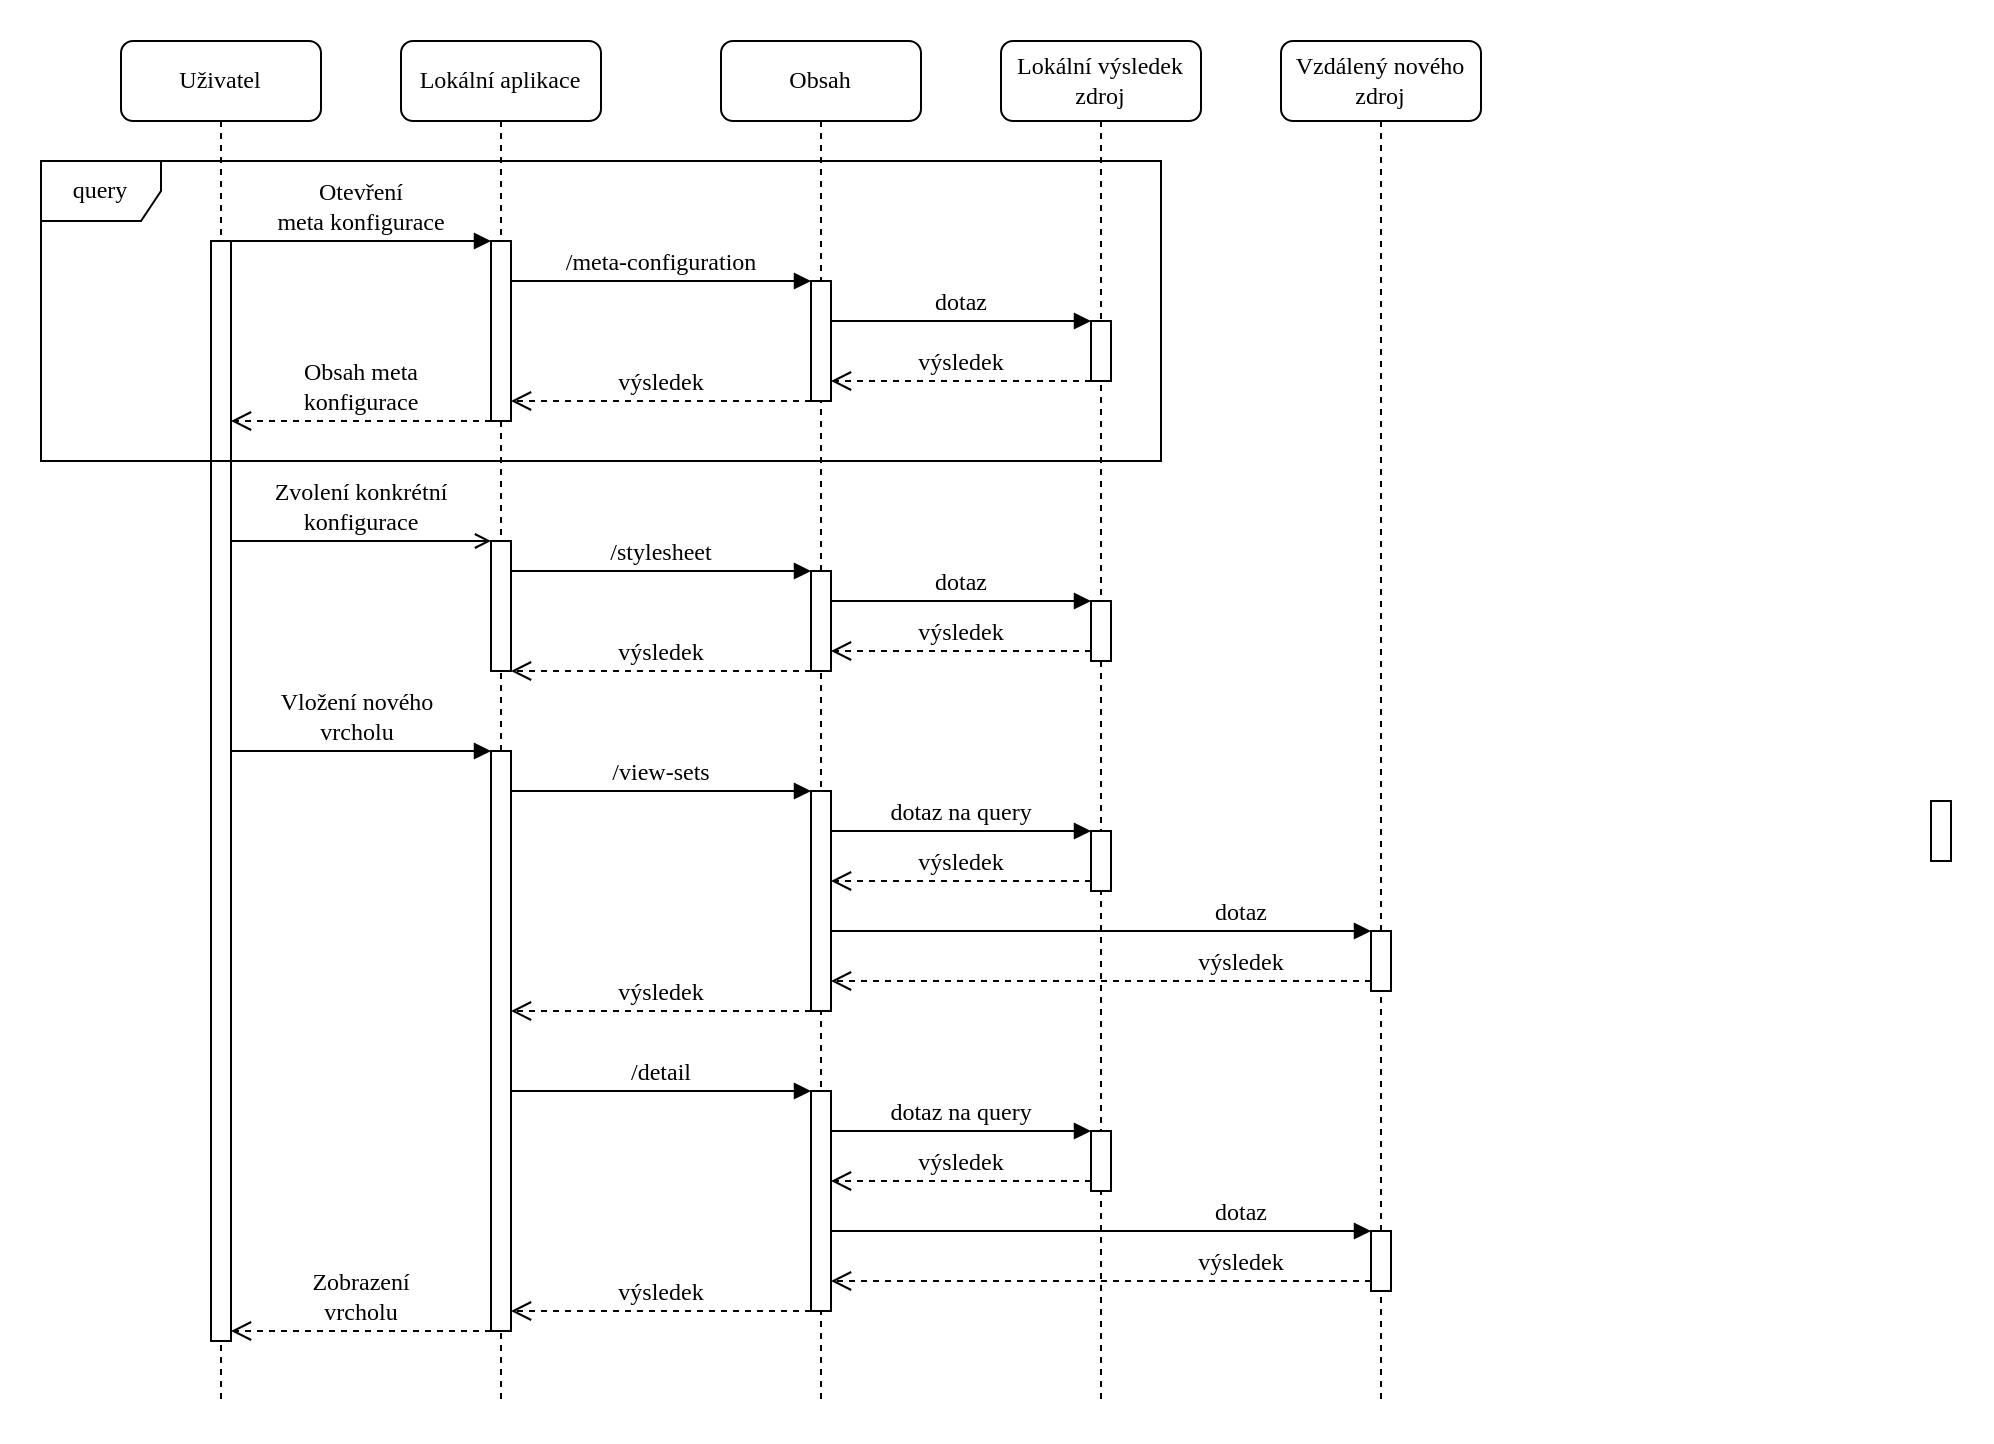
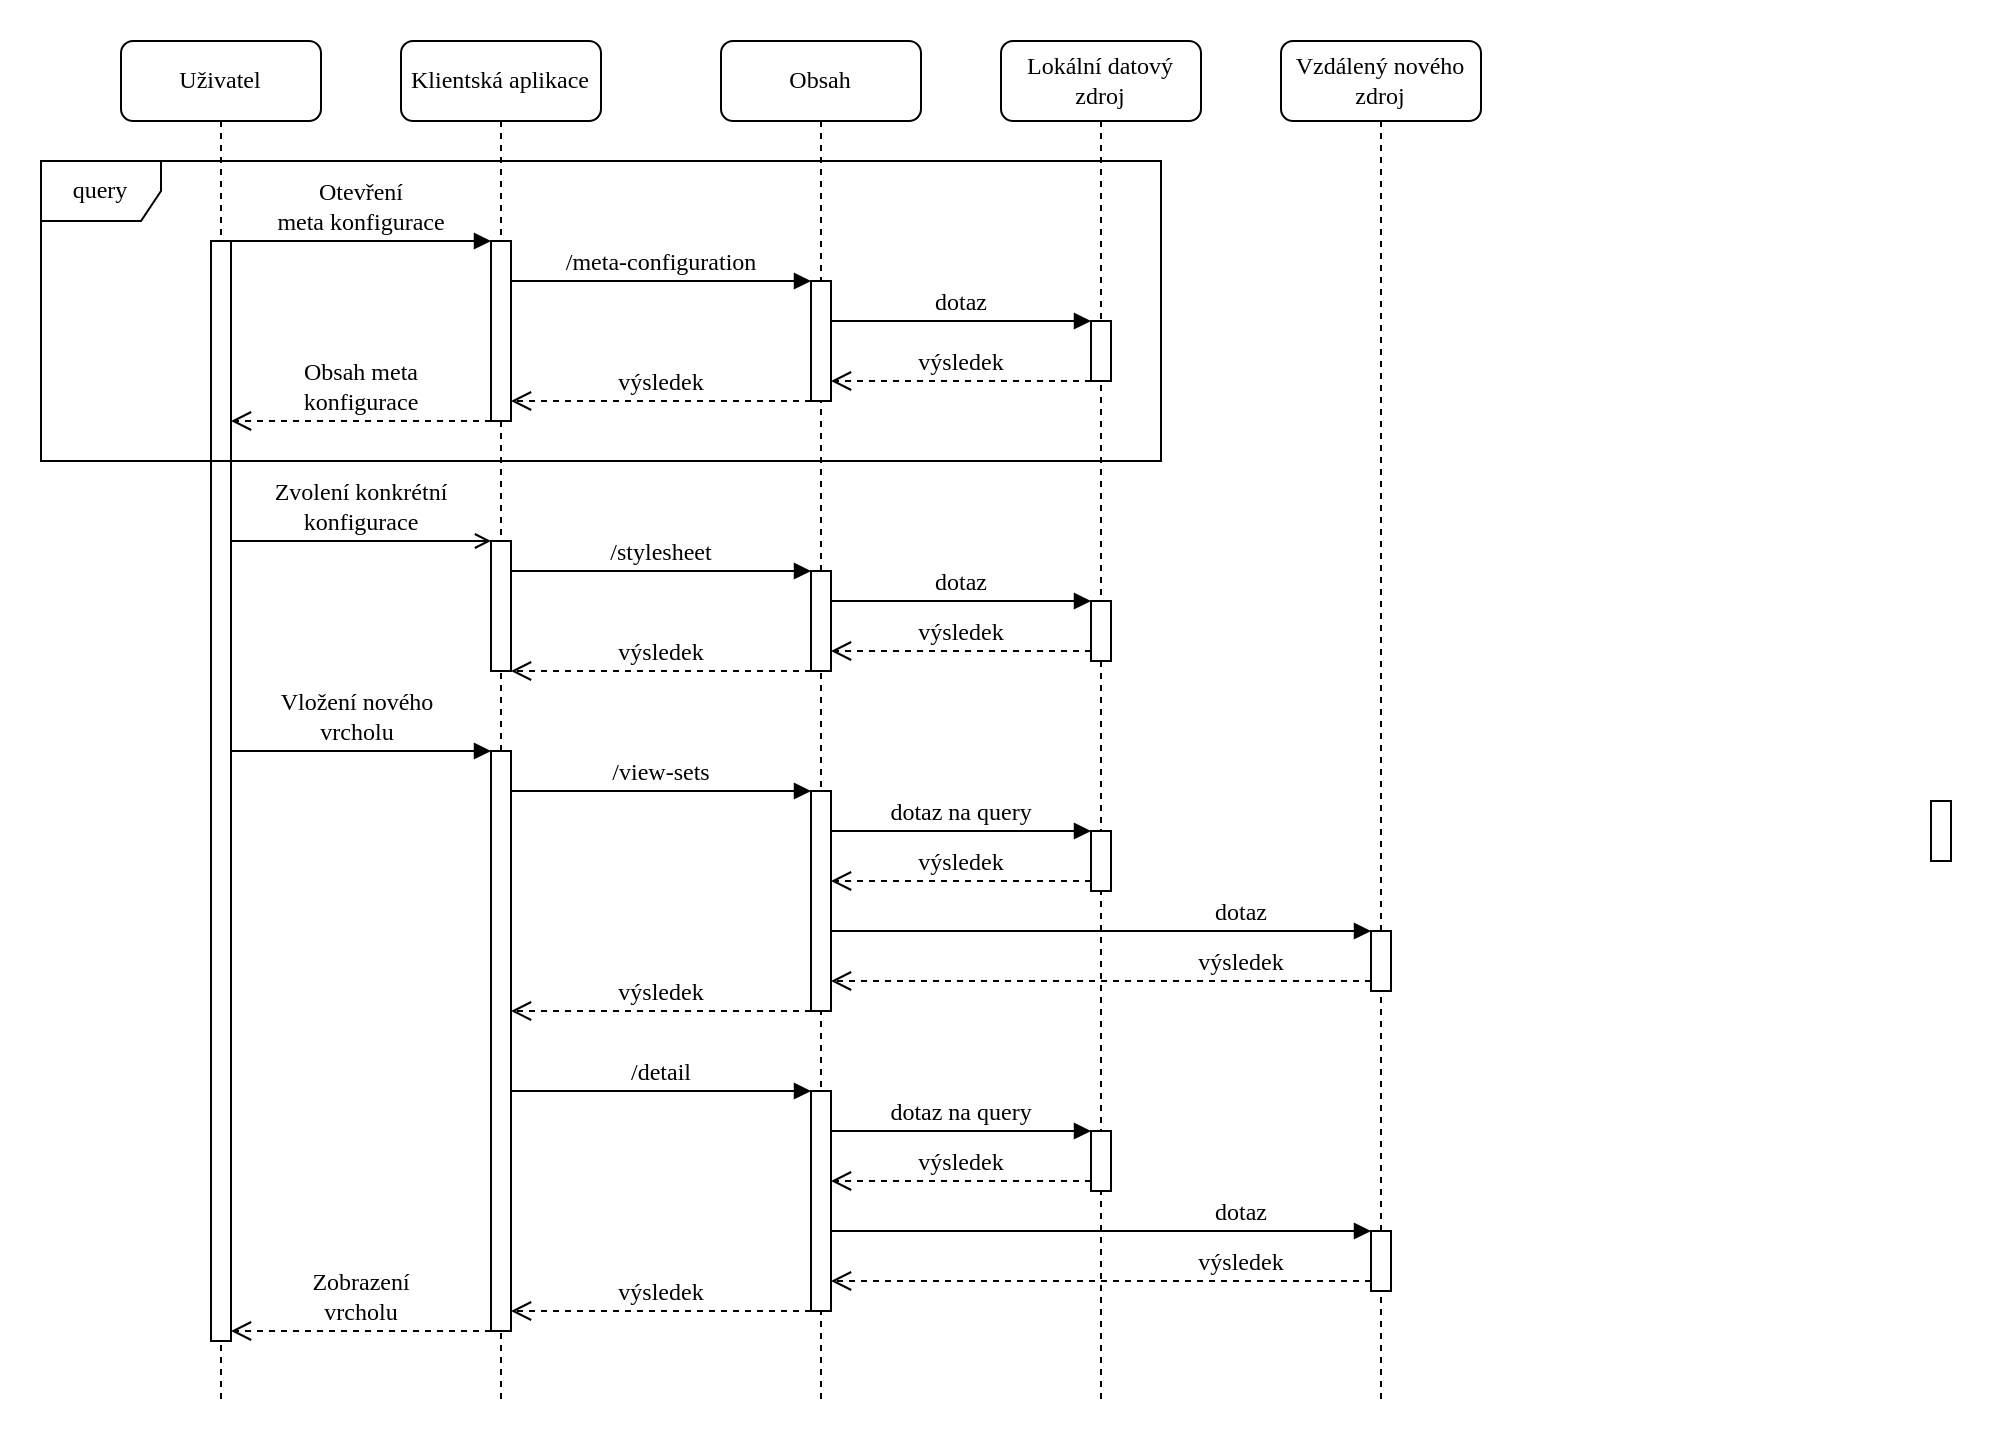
node "Lokální aplikace": label "Lokální aplikace" -> "Klientská aplikace"
node "Lokální výsledek zdroj": label "Lokální výsledek zdroj" -> "Lokální datový zdroj"
